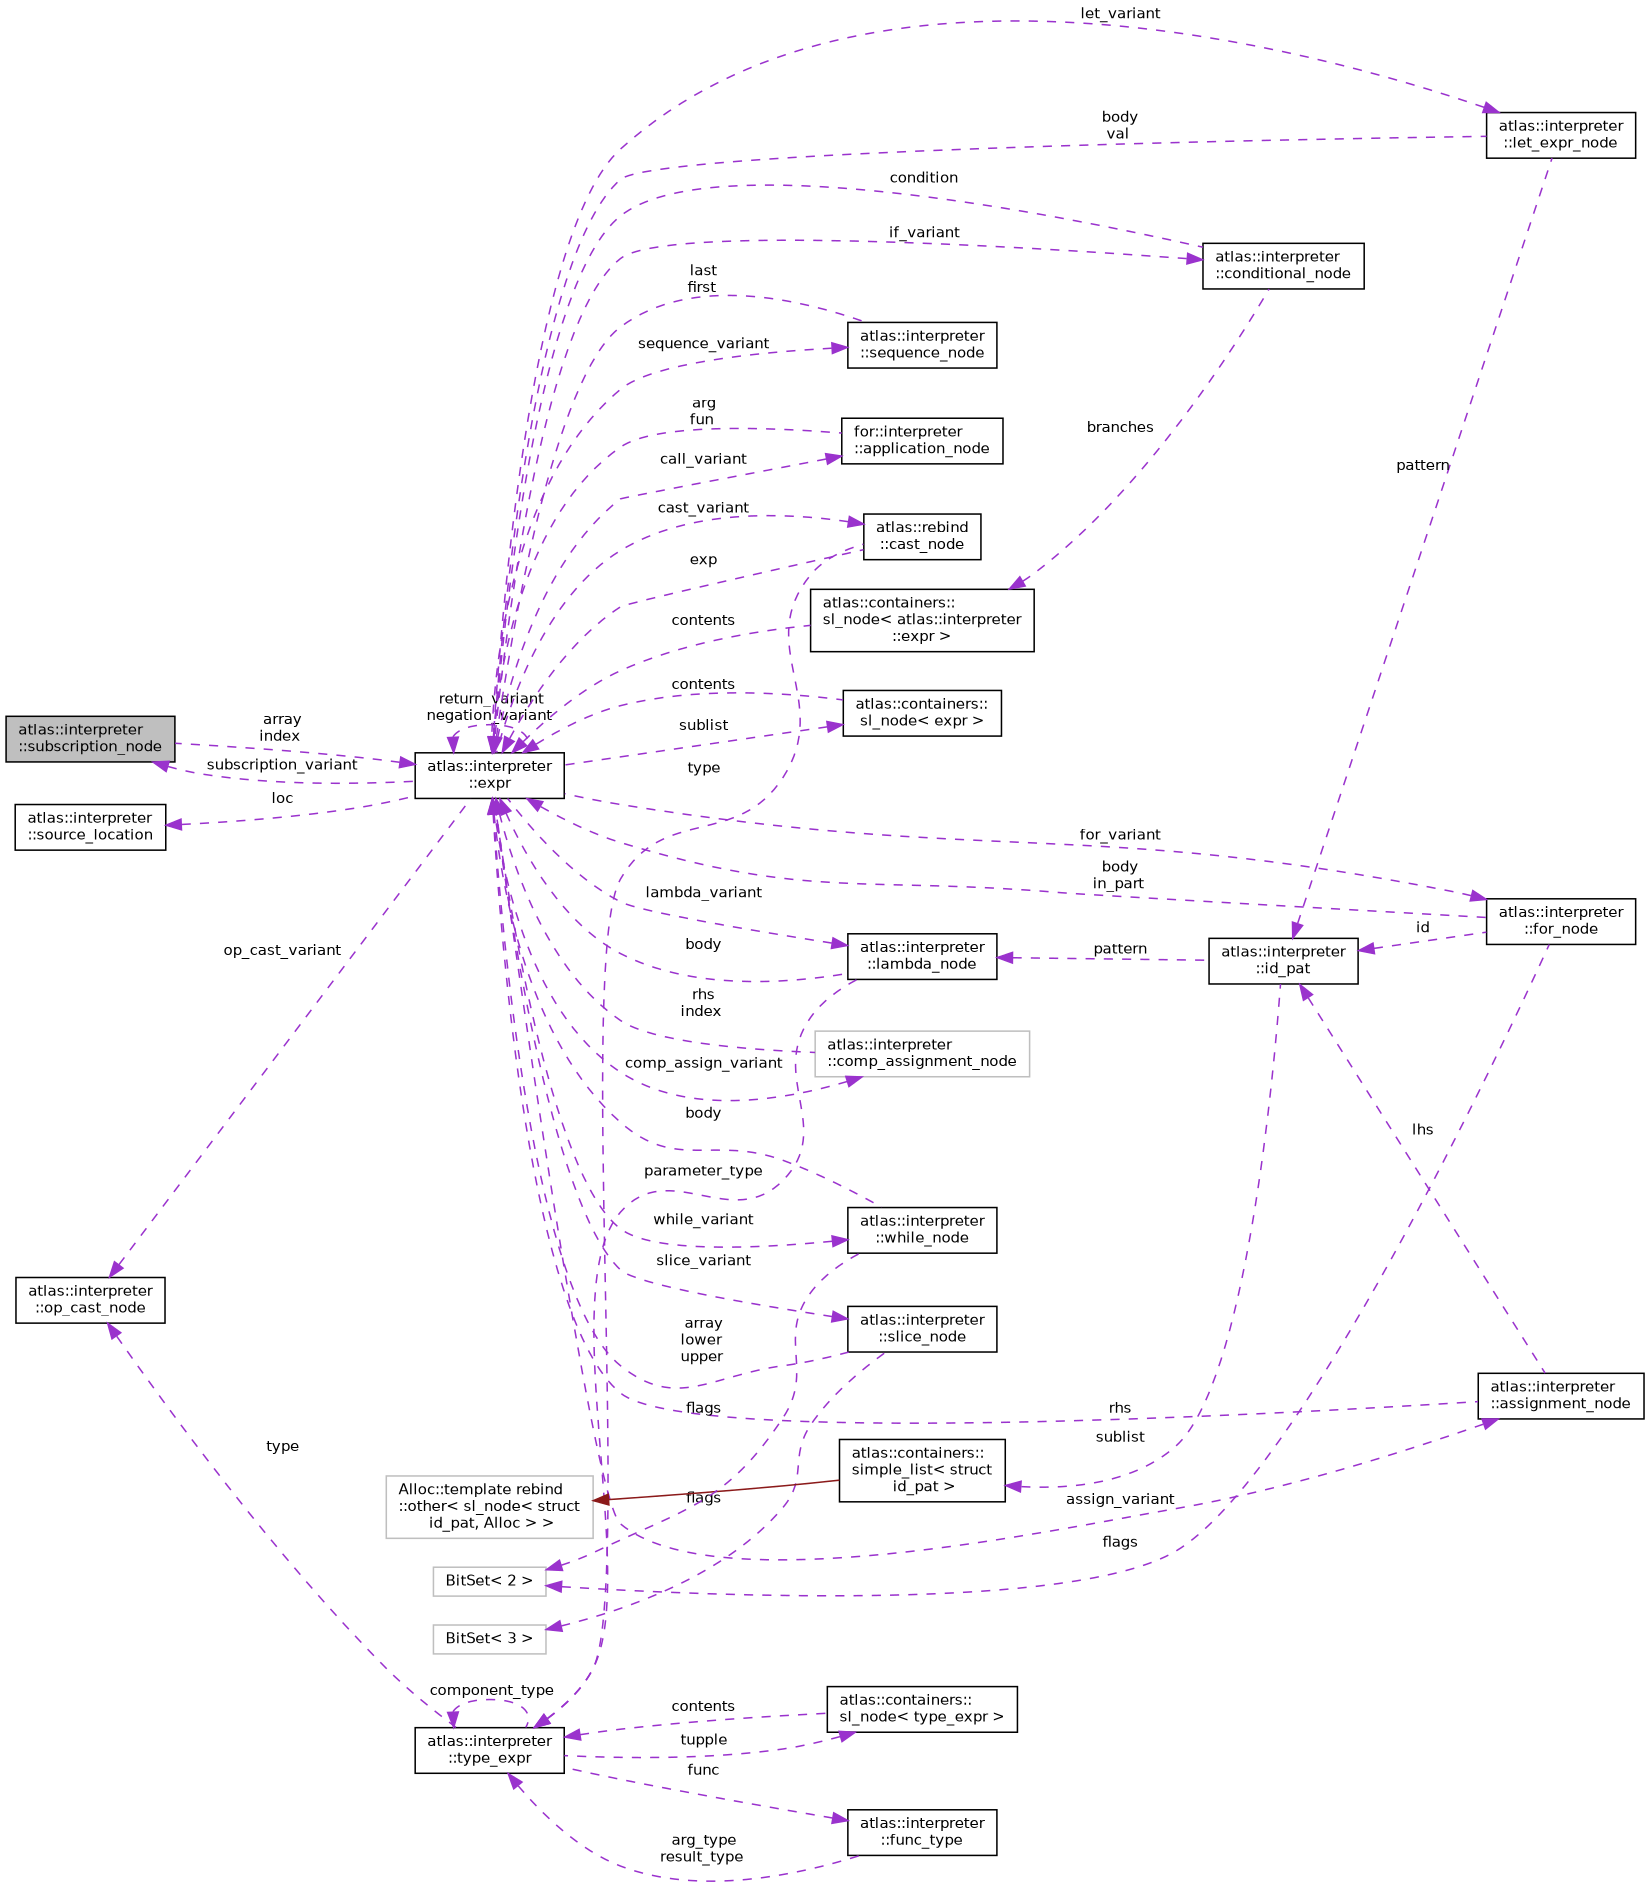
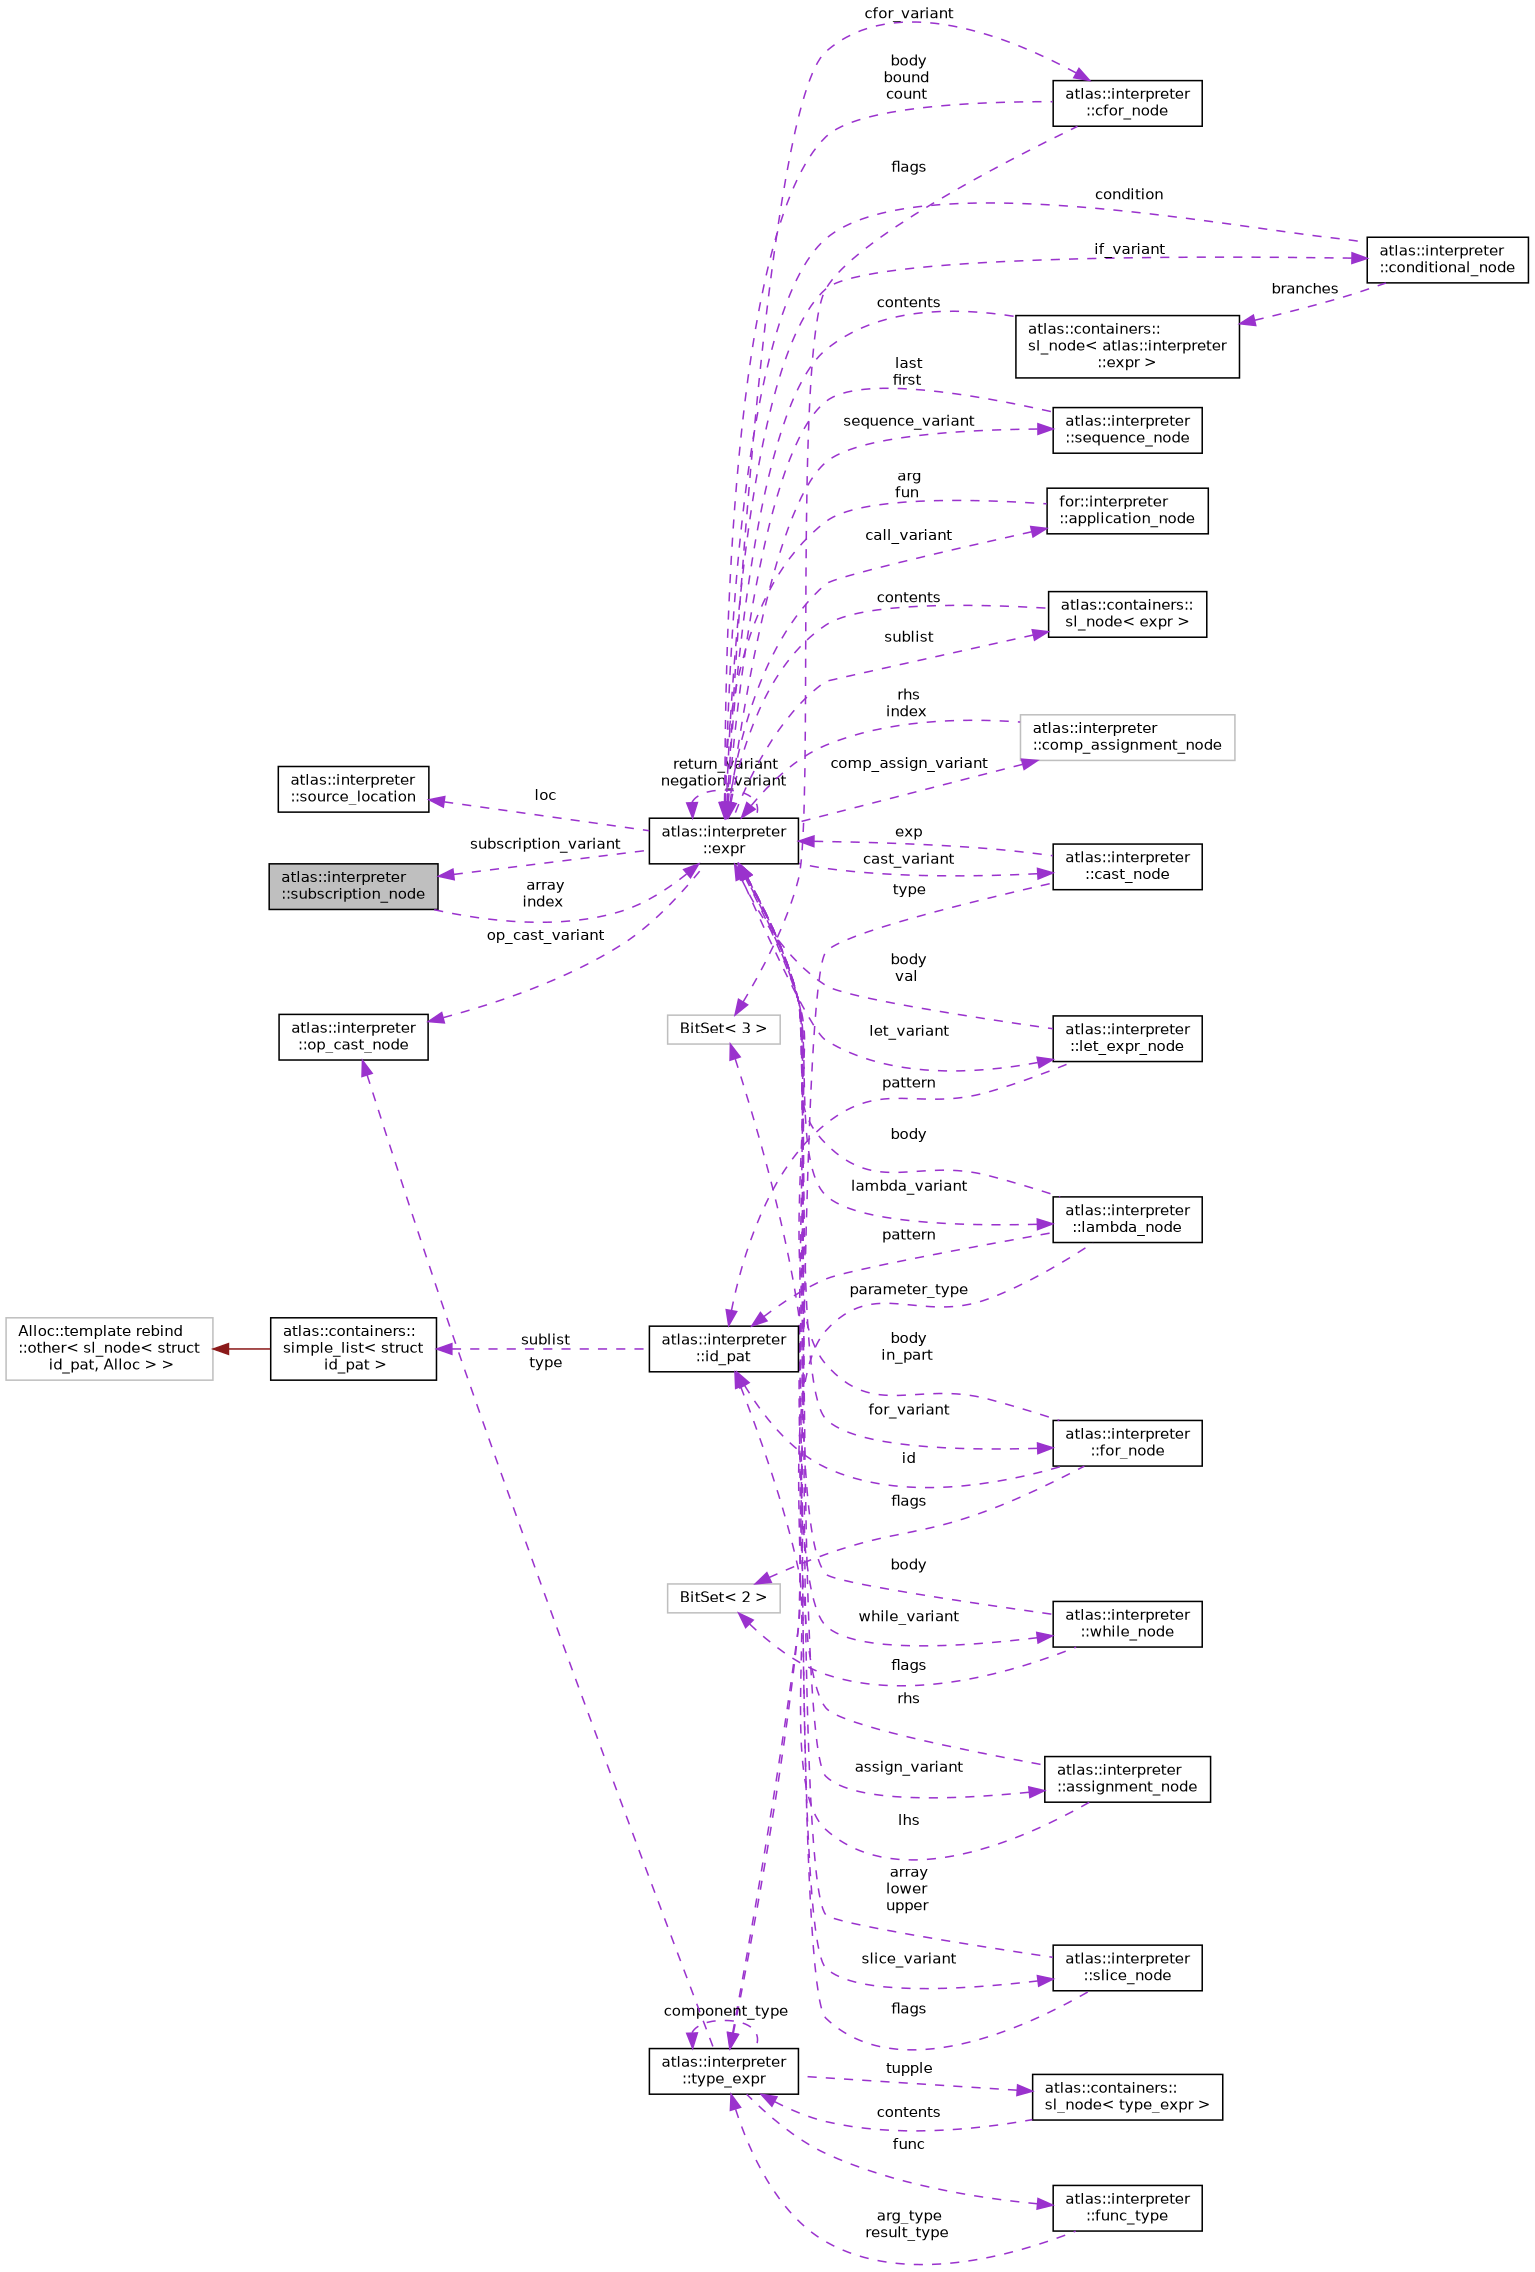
node "atlas::interpreter ::cfor_node": added
node "atlas::rebind ::cast_node": label "atlas::rebind ::cast_node" -> "atlas::interpreter ::cast_node"
edge "atlas::interpreter ::id_pat" -> "atlas::interpreter ::lambda_node": reversed
